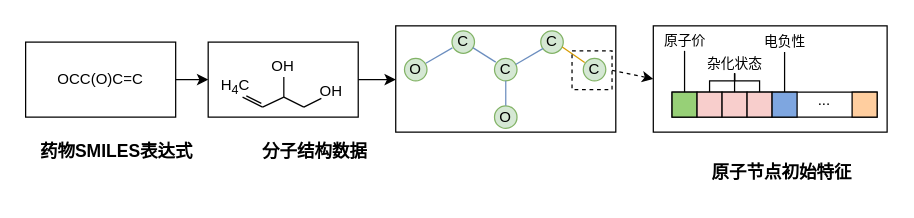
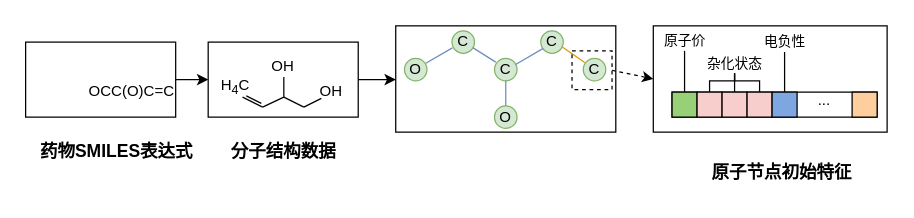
node "OCC(O)C=C": moved (101, 79) -> (132, 92)
node "分子结构数据": moved (314, 151) -> (283, 151)
